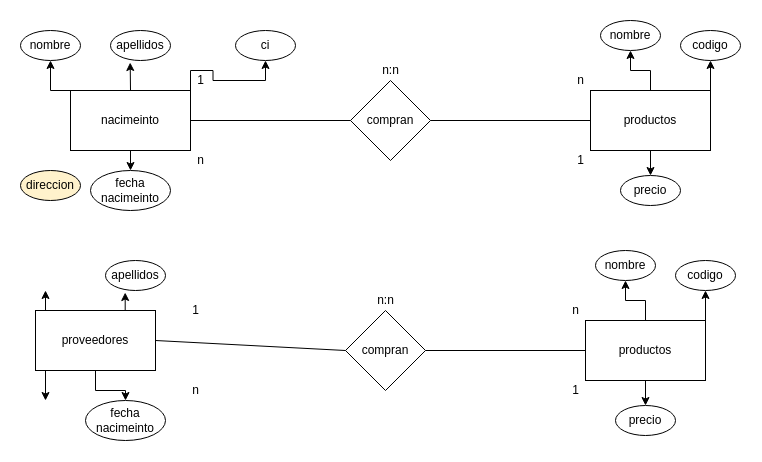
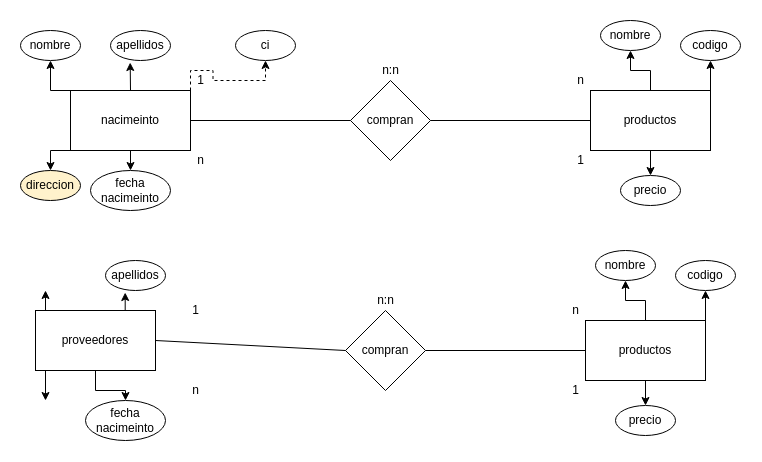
edge "nacimeinto" -> "ci": style solid -> dashed
edge "nacimeinto" -> "direccion": added
